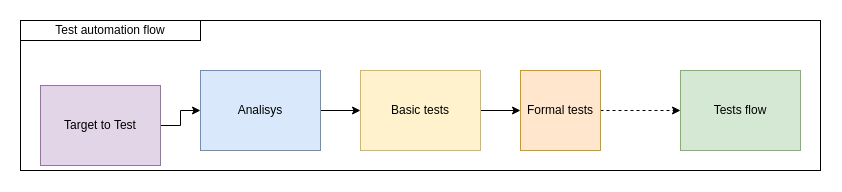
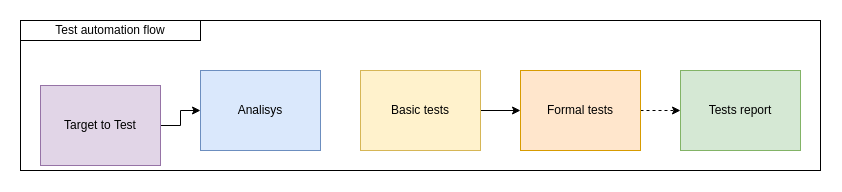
edge "Analisys" -> "Basic tests": removed
node "Formal tests": size 80x80 -> 120x80
node "Tests flow": label "Tests flow" -> "Tests report"
